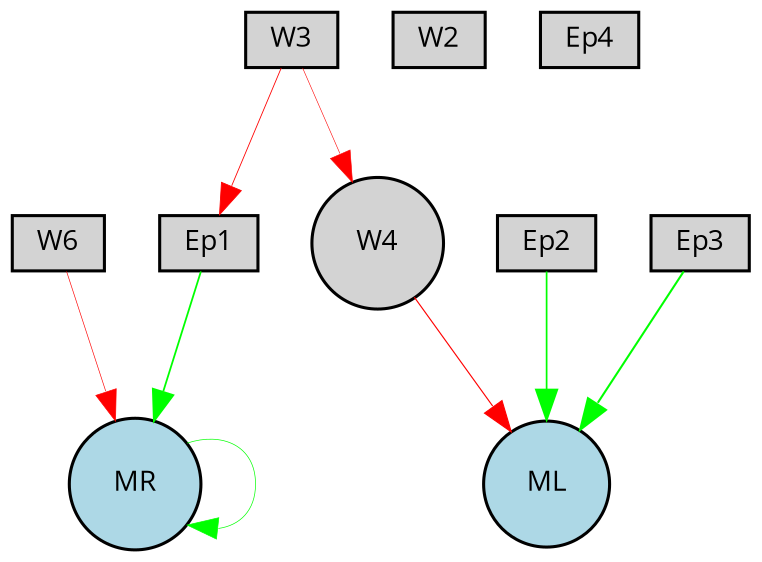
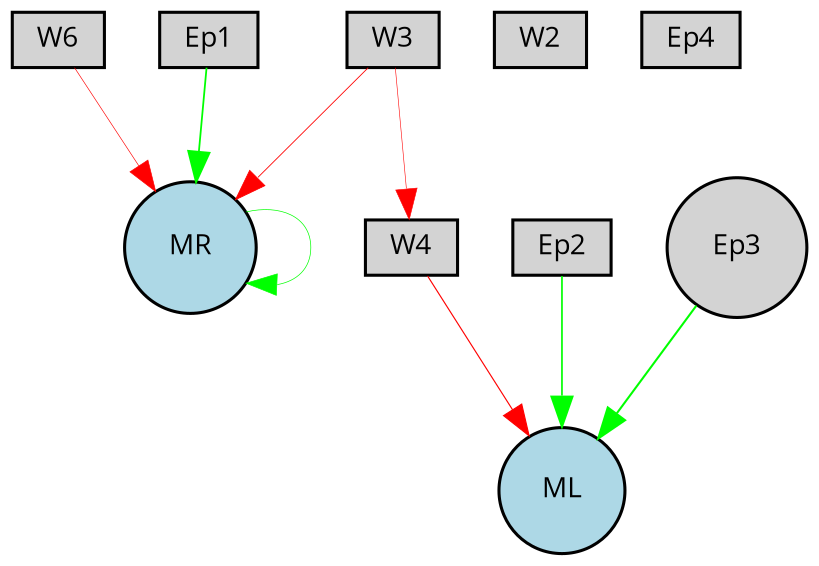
edge "W3" -> "Ep1": now "W3" -> "MR"
node "W4": shape circle -> box
node "Ep3": shape box -> circle
